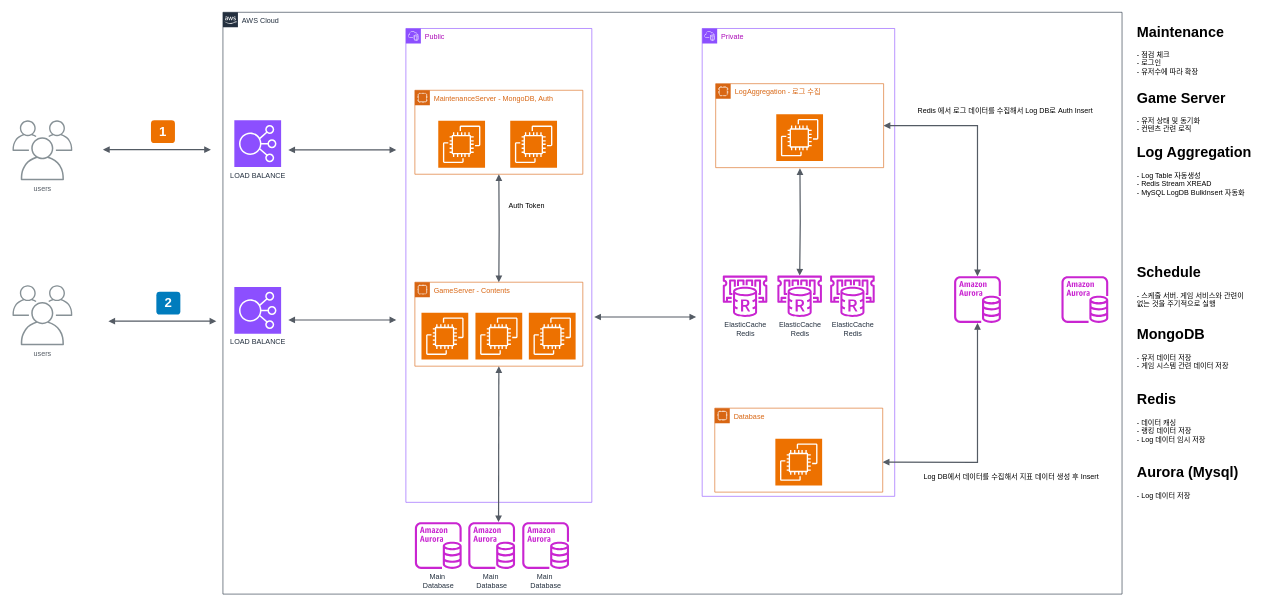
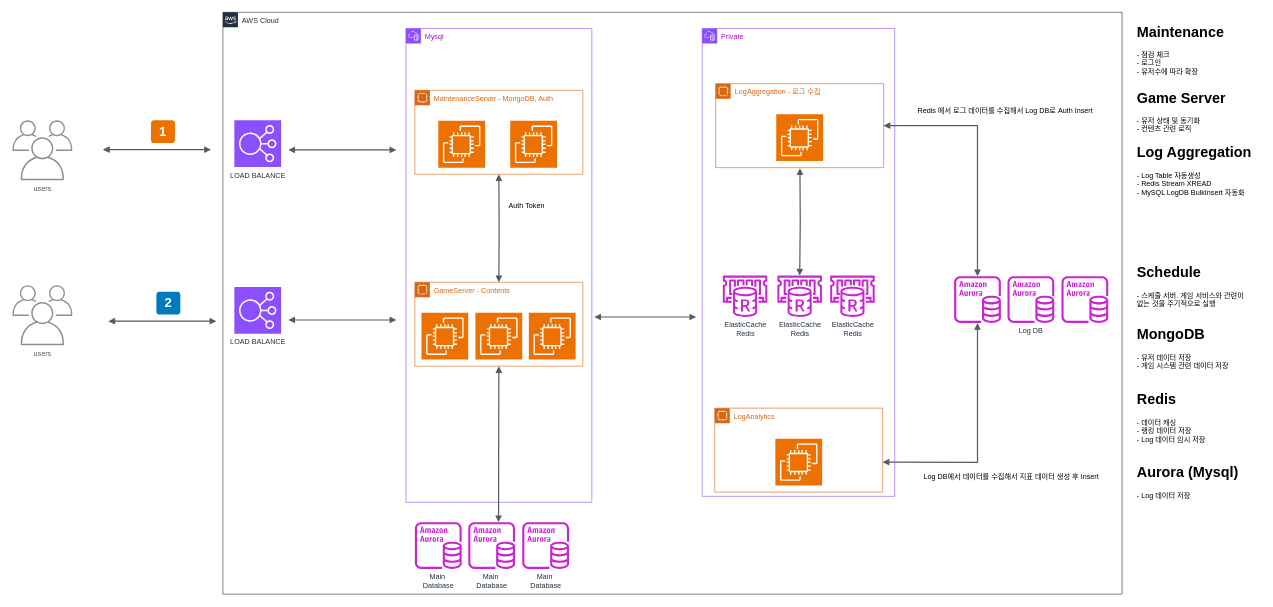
node "Public": label "Public" -> "Mysql"
node "Log DB": added
node "Database": label "Database" -> "LogAnalytics"
